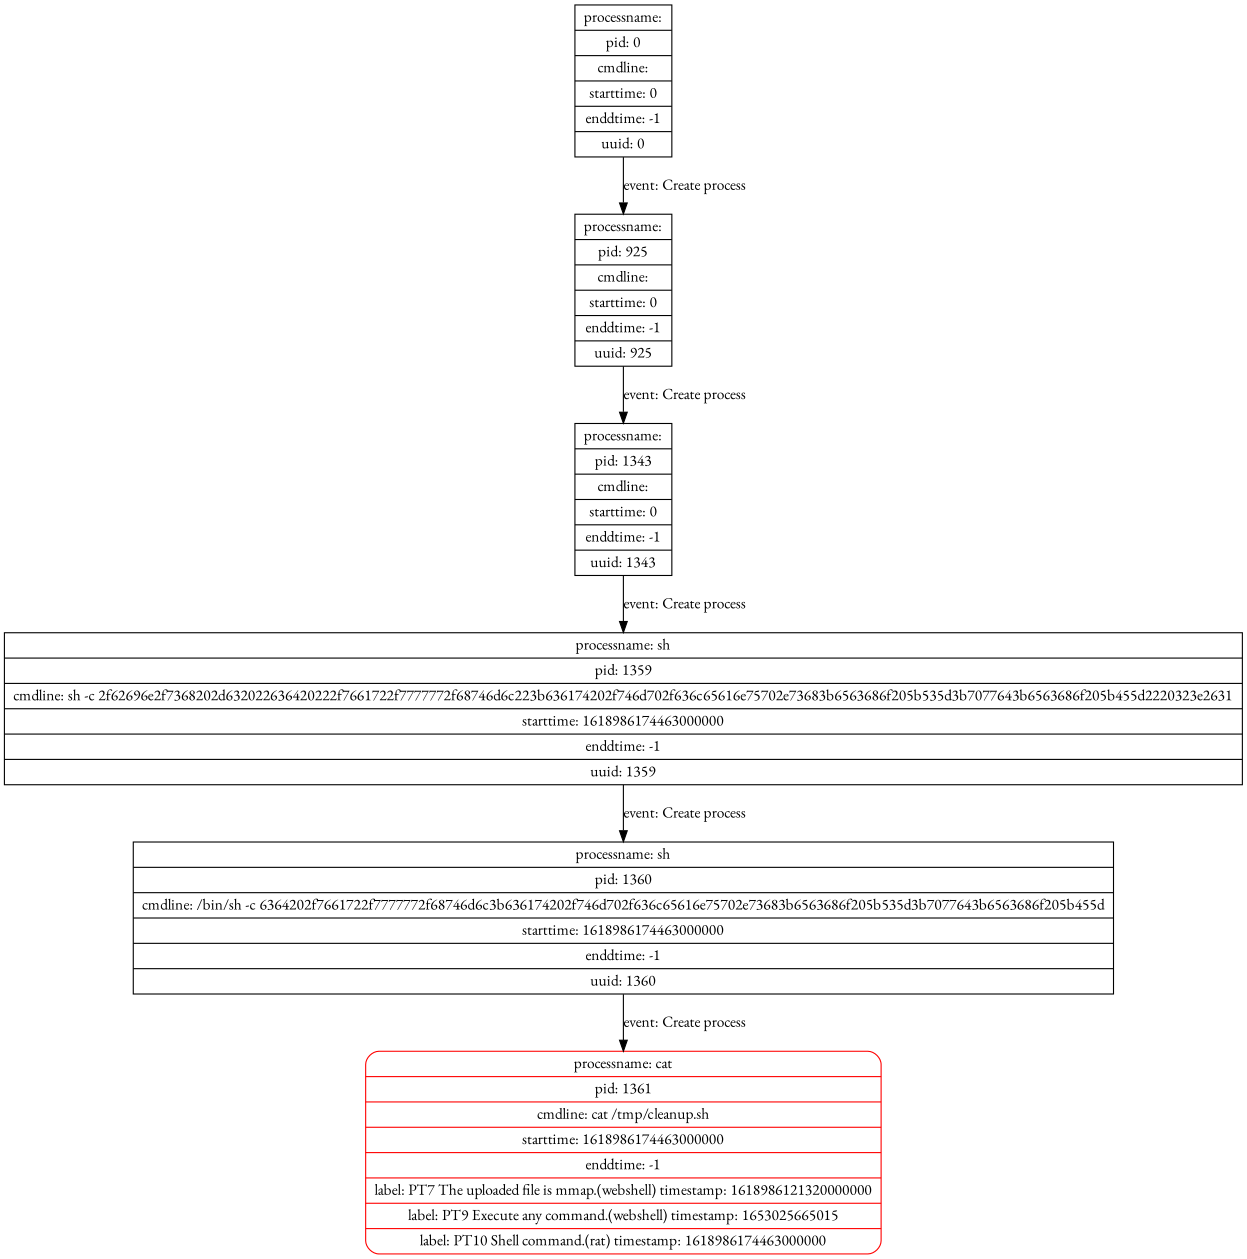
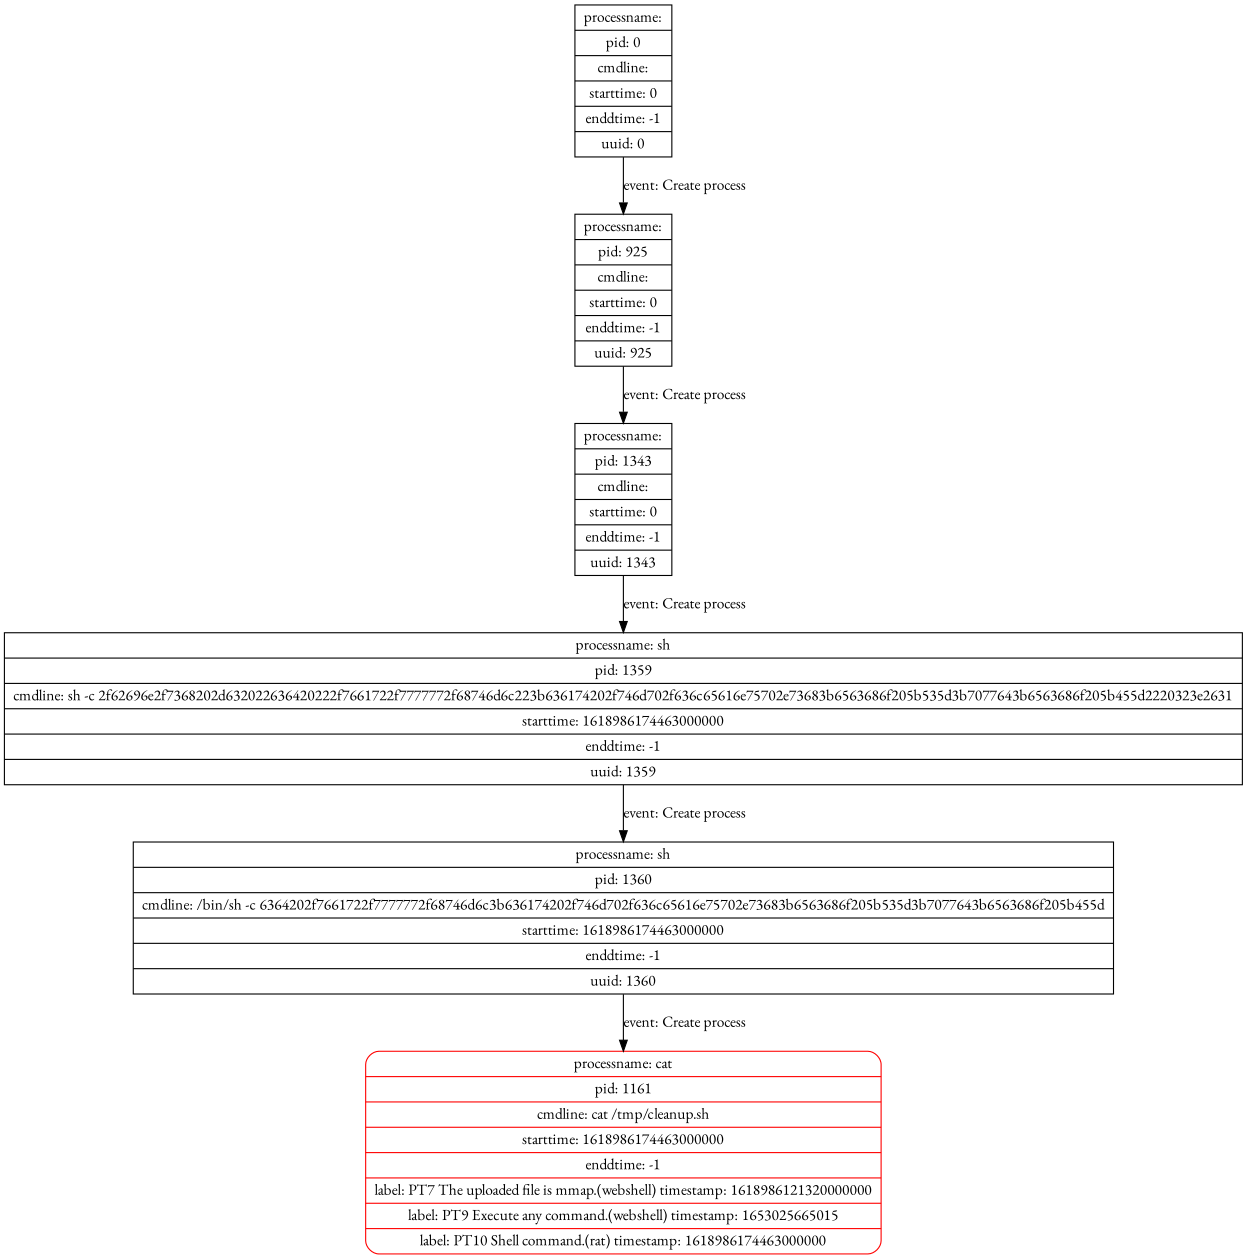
node "processname: cat": text "pid: 1361" -> "pid: 1161"
